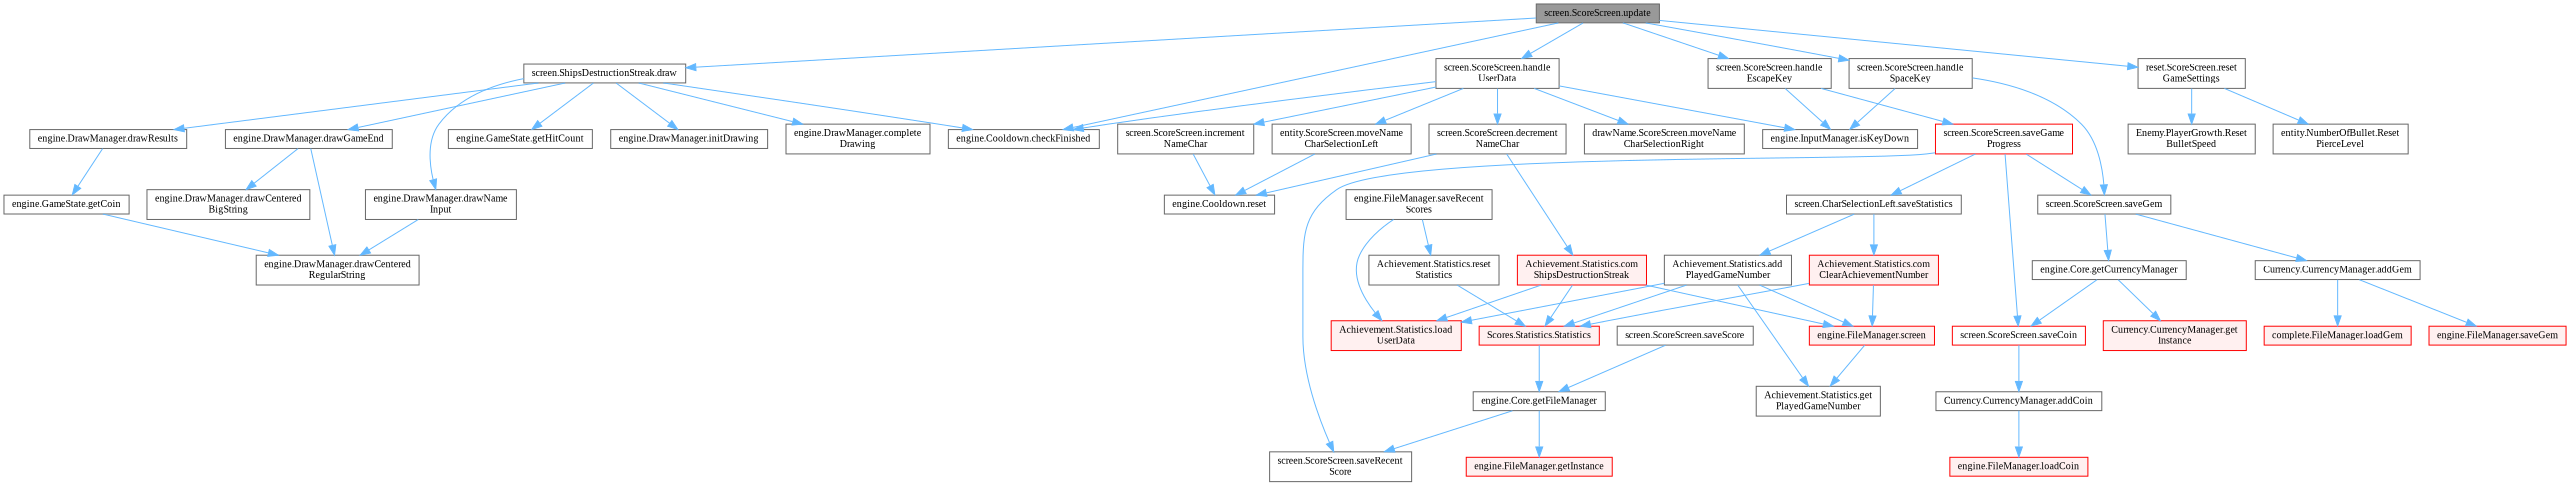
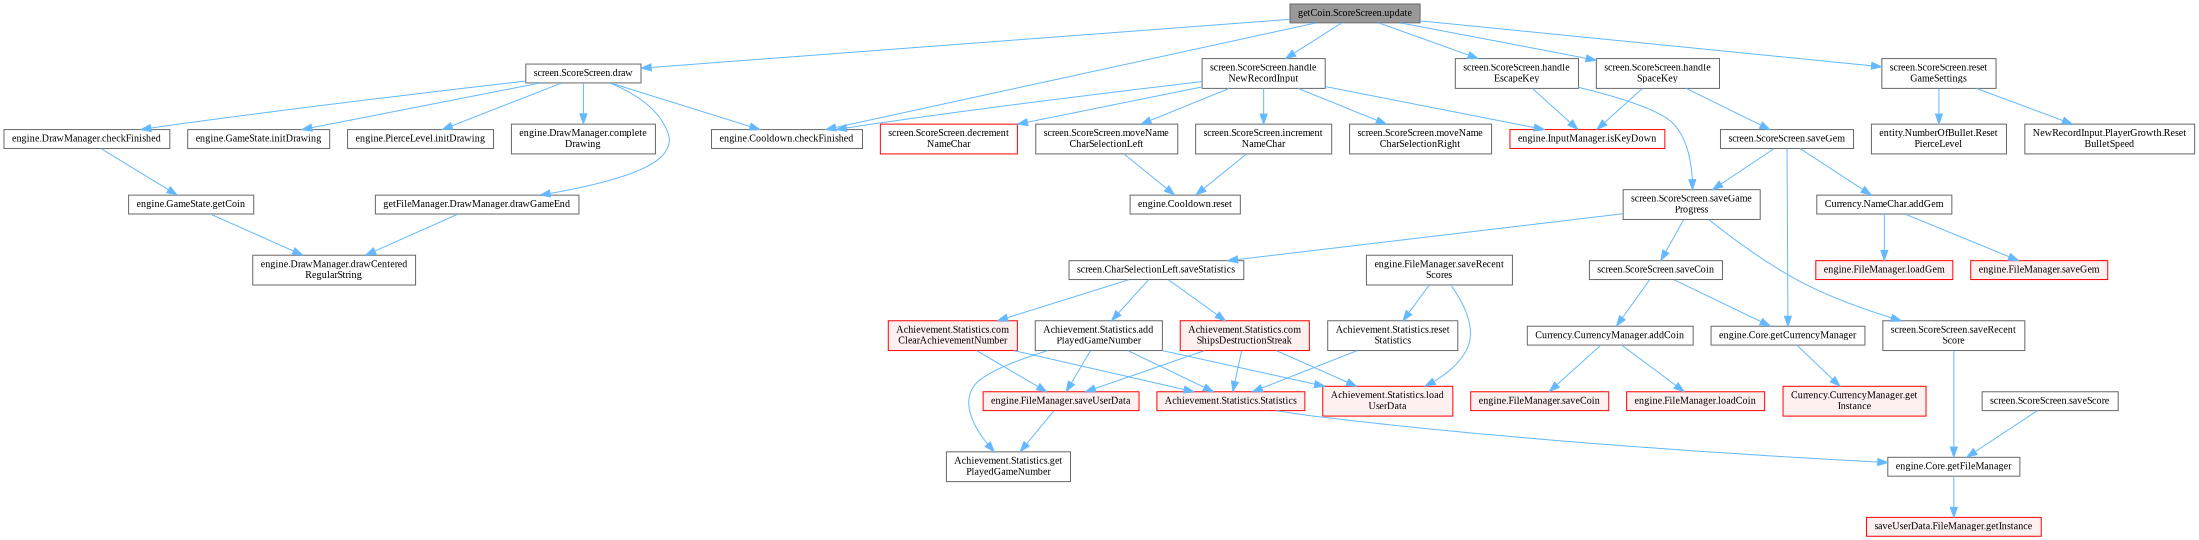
node "screen.ScoreScreen.update": label "screen.ScoreScreen.update" -> "getCoin.ScoreScreen.update"
node "screen.ShipsDestructionStreak.draw": label "screen.ShipsDestructionStreak.draw" -> "screen.ScoreScreen.draw"
node "screen.ScoreScreen.handle UserData": label "screen.ScoreScreen.handle UserData" -> "screen.ScoreScreen.handle NewRecordInput"
node "reset.ScoreScreen.reset GameSettings": label "reset.ScoreScreen.reset GameSettings" -> "screen.ScoreScreen.reset GameSettings"
node "engine.DrawManager.drawResults": label "engine.DrawManager.drawResults" -> "engine.DrawManager.checkFinished"
node "engine.DrawManager.drawGameEnd": label "engine.DrawManager.drawGameEnd" -> "getFileManager.DrawManager.drawGameEnd"
node "engine.GameState.getHitCount": label "engine.GameState.getHitCount" -> "engine.GameState.initDrawing"
node "engine.DrawManager.initDrawing": label "engine.DrawManager.initDrawing" -> "engine.PierceLevel.initDrawing"
node "entity.ScoreScreen.moveName CharSelectionLeft": label "entity.ScoreScreen.moveName CharSelectionLeft" -> "screen.ScoreScreen.moveName CharSelectionLeft"
node "screen.ScoreScreen.decrement NameChar": color grey40 -> red
node "drawName.ScoreScreen.moveName CharSelectionRight": label "drawName.ScoreScreen.moveName CharSelectionRight" -> "screen.ScoreScreen.moveName CharSelectionRight"
node "engine.InputManager.isKeyDown": color grey40 -> red
node "screen.ScoreScreen.saveGame Progress": color red -> grey40
node "Enemy.PlayerGrowth.Reset BulletSpeed": label "Enemy.PlayerGrowth.Reset BulletSpeed" -> "NewRecordInput.PlayerGrowth.Reset BulletSpeed"
edge "screen.ScoreScreen.saveGame Progress" -> "screen.ScoreScreen.saveGem": reversed
edge "screen.ScoreScreen.decrement NameChar" -> "engine.Cooldown.reset": removed
edge "screen.ScoreScreen.decrement NameChar" -> "Achievement.Statistics.com ShipsDestructionStreak": now "screen.CharSelectionLeft.saveStatistics" -> "Achievement.Statistics.com ShipsDestructionStreak"
node "engine.DrawManager.drawCentered BigString": removed
node "engine.DrawManager.drawName Input": removed
node "Currency.CurrencyManager.addGem": label "Currency.CurrencyManager.addGem" -> "Currency.NameChar.addGem"
edge "engine.Core.getCurrencyManager" -> "screen.ScoreScreen.saveCoin": reversed
node "Scores.Statistics.Statistics": label "Scores.Statistics.Statistics" -> "Achievement.Statistics.Statistics"
node "engine.FileManager.screen": label "engine.FileManager.screen" -> "engine.FileManager.saveUserData"
node "screen.ScoreScreen.saveCoin": color red -> grey40
node "complete.FileManager.loadGem": label "complete.FileManager.loadGem" -> "engine.FileManager.loadGem"
node "engine.FileManager.saveCoin": added
edge "engine.Core.getFileManager" -> "screen.ScoreScreen.saveRecent Score": reversed
node "engine.FileManager.getInstance": label "engine.FileManager.getInstance" -> "saveUserData.FileManager.getInstance"
